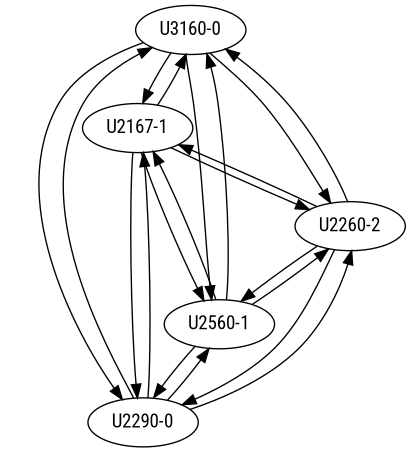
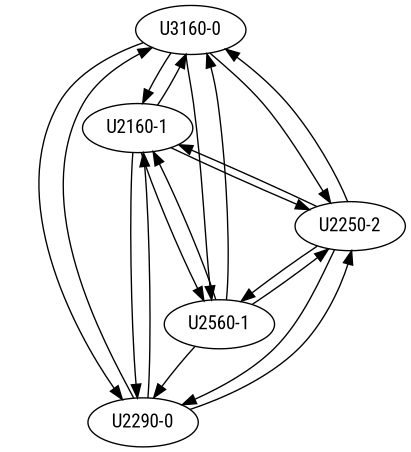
node "U2167-1": label "U2167-1" -> "U2160-1"
node "U2260-2": label "U2260-2" -> "U2250-2"
edge "U2290-0" -> "U2560-1": removed
